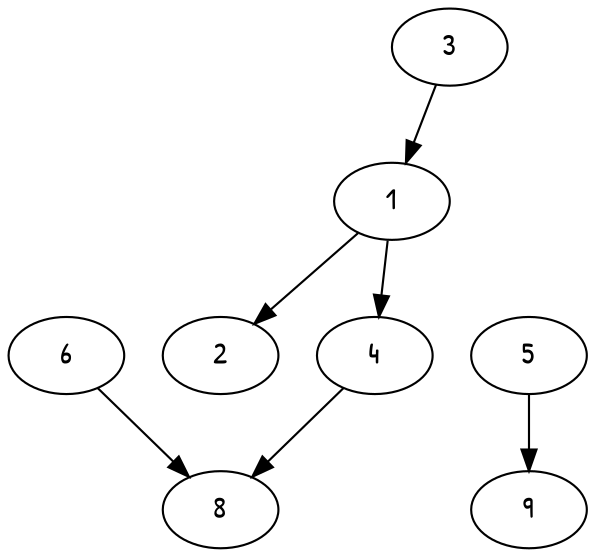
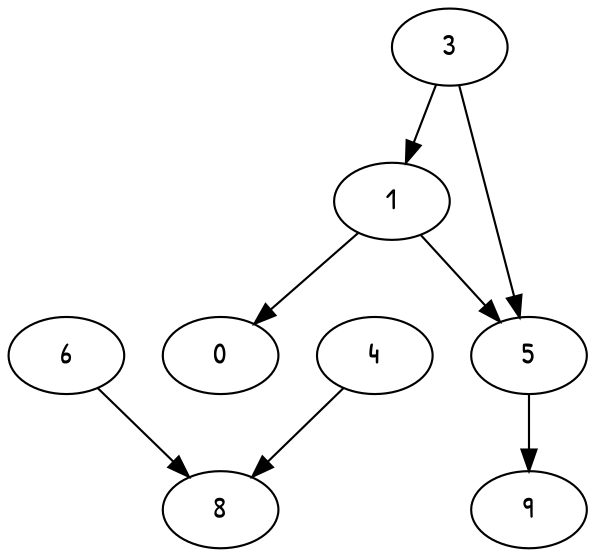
edge "3" -> "5": added
edge "1" -> "4": now "1" -> "5"
node "2": label "2" -> "0"
